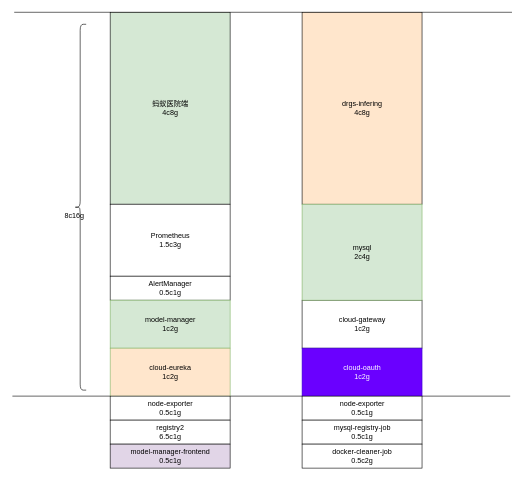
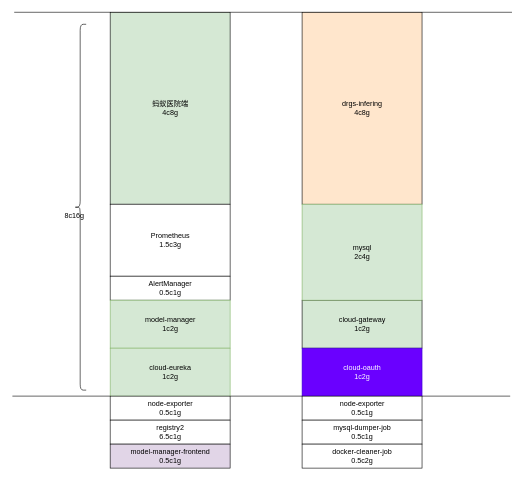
node "cloud-gateway 1c2g": fillcolor #ffffff -> #d5e8d4
node "cloud-eureka 1c2g": fillcolor #ffe6cc -> #d5e8d4
node "mysql-registry-job 0.5c1g": label "mysql-registry-job 0.5c1g" -> "mysql-dumper-job 0.5c1g"
